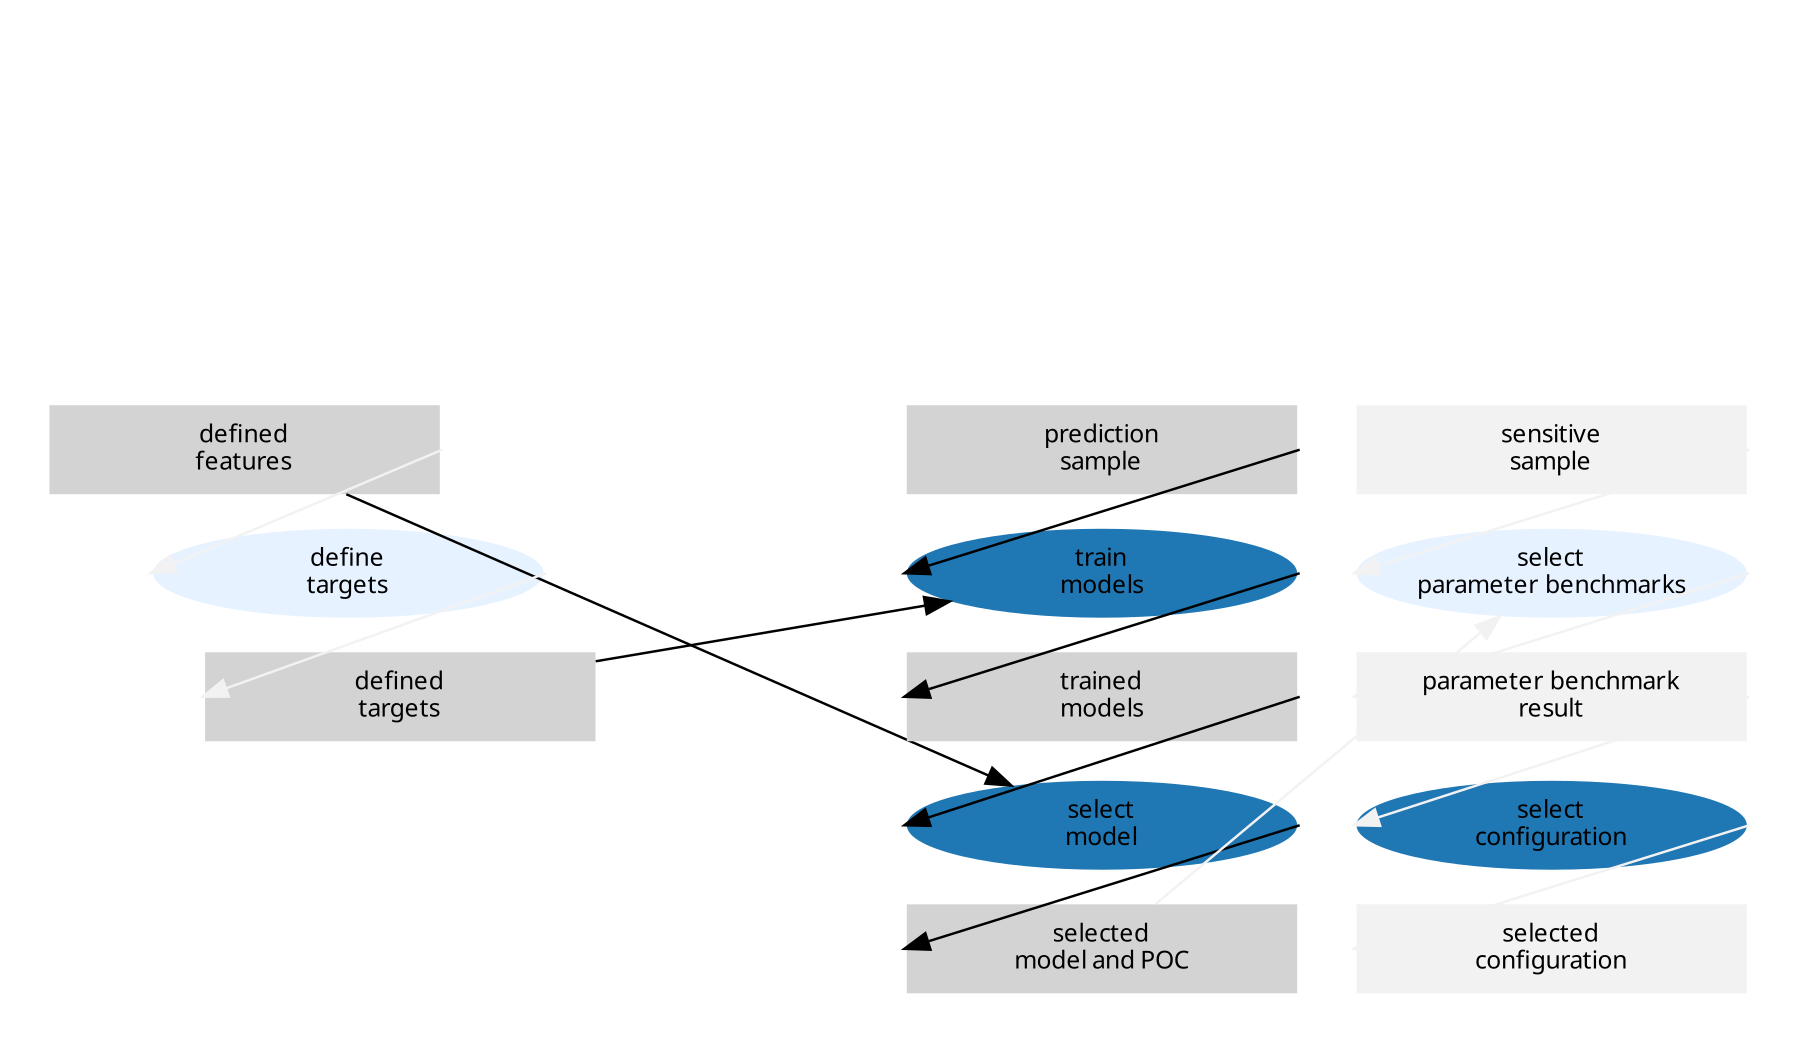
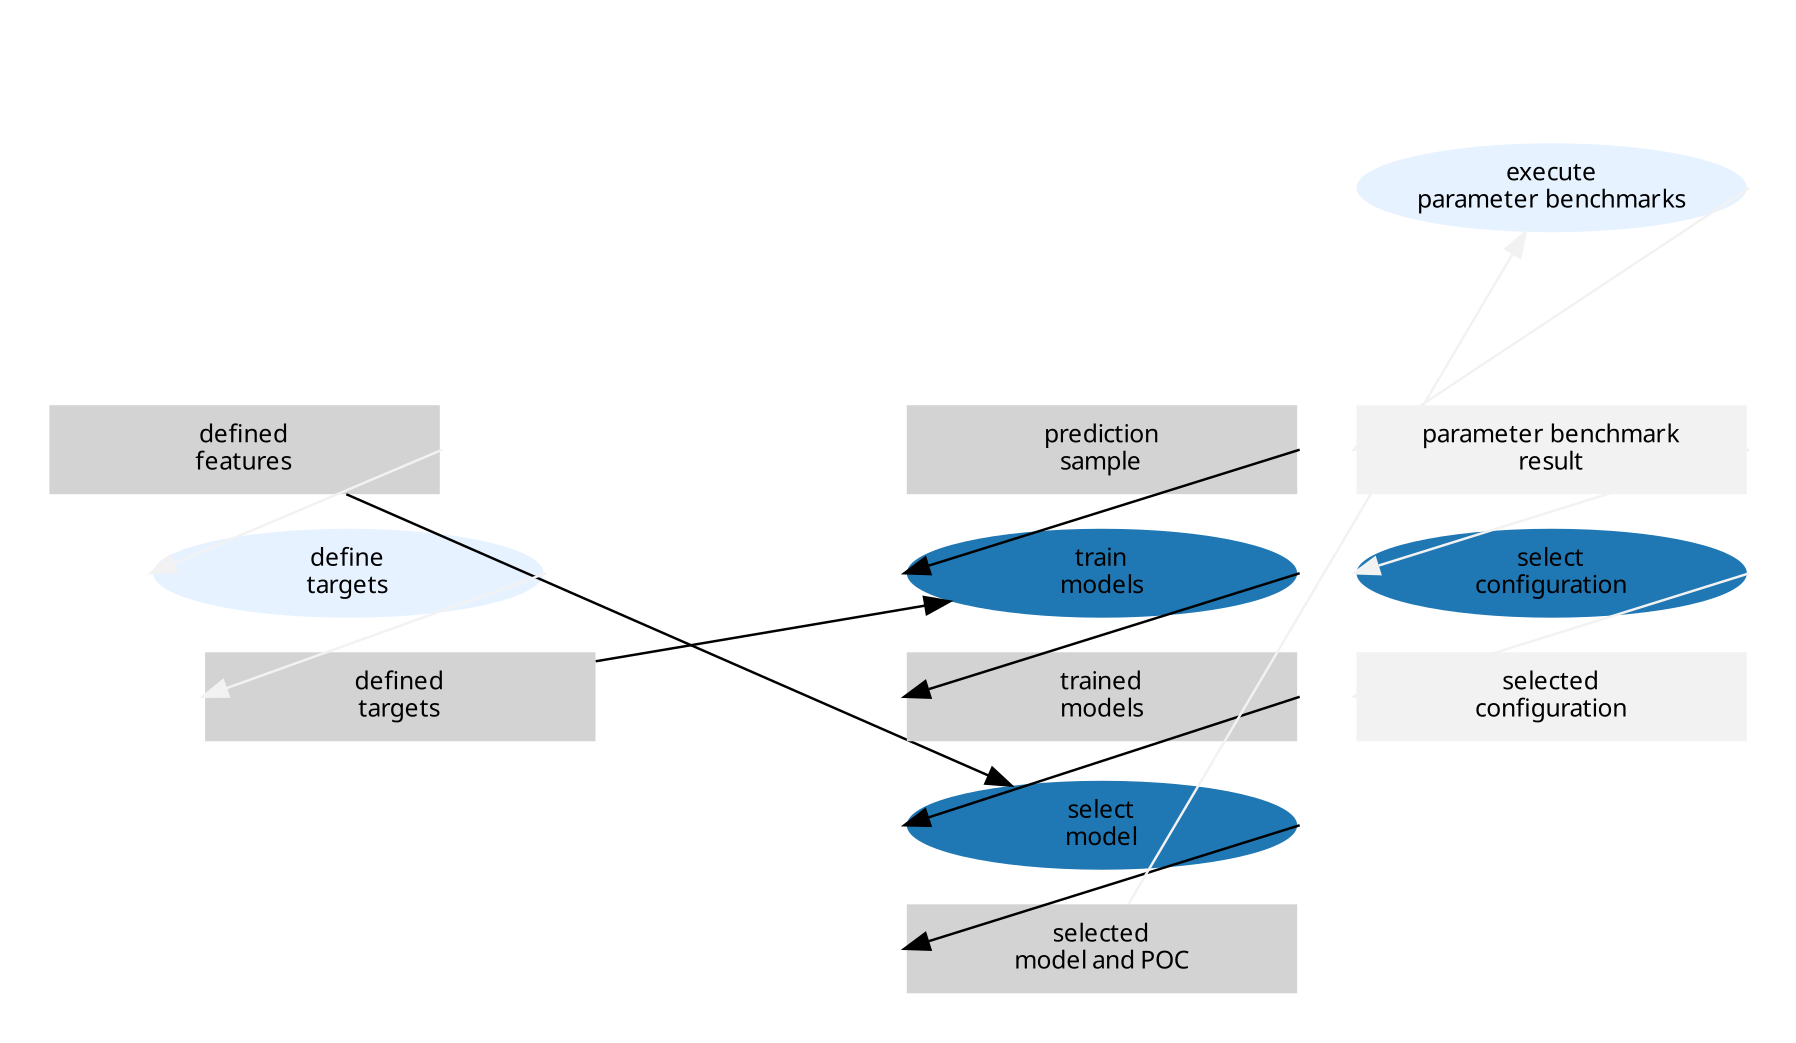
node "sensitive sample": removed
node "select parameter benchmarks": label "select parameter benchmarks" -> "execute parameter benchmarks"
